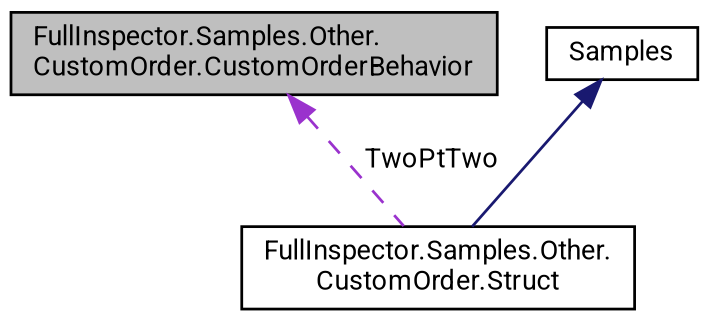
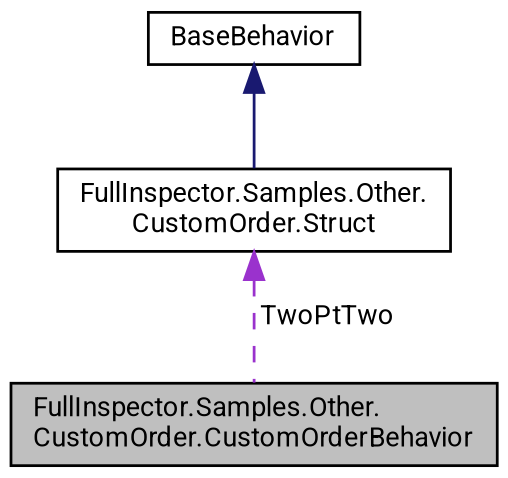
node "Samples": label "Samples" -> "BaseBehavior"
edge "FullInspector.Samples.Other. CustomOrder.Struct" -> "FullInspector.Samples.Other. CustomOrder.CustomOrderBehavior": reversed
